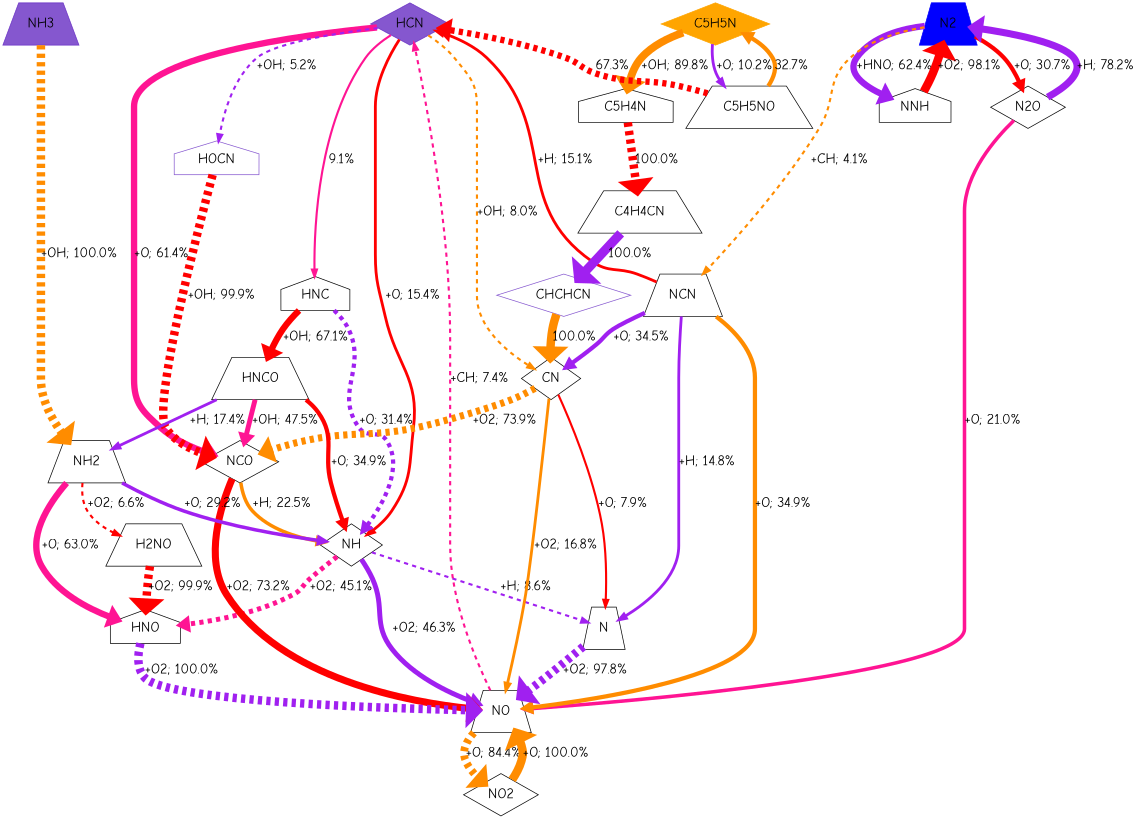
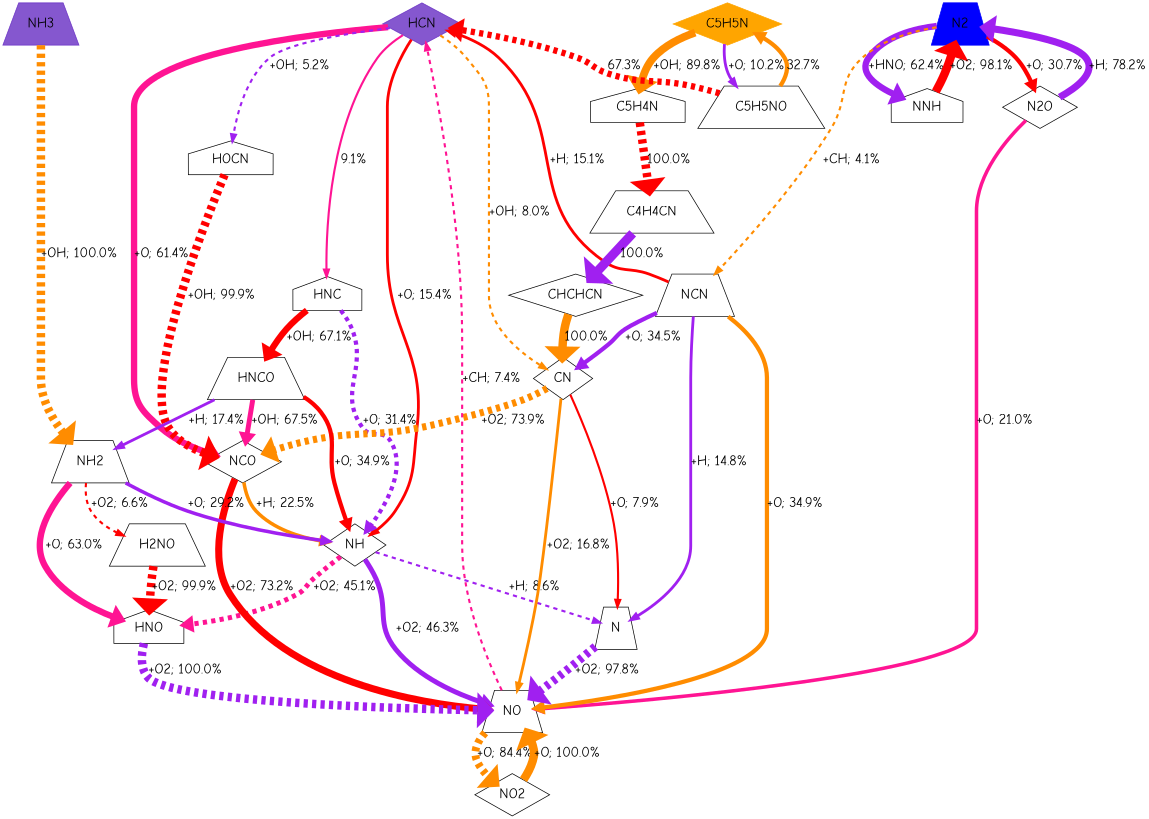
node "HOCN": color #500dbab1 -> black
node "CHCHCN": color #500dbab1 -> black
edge "HNCO" -> "NCO": label "+OH; 47.5%" -> "+OH; 67.5%"
